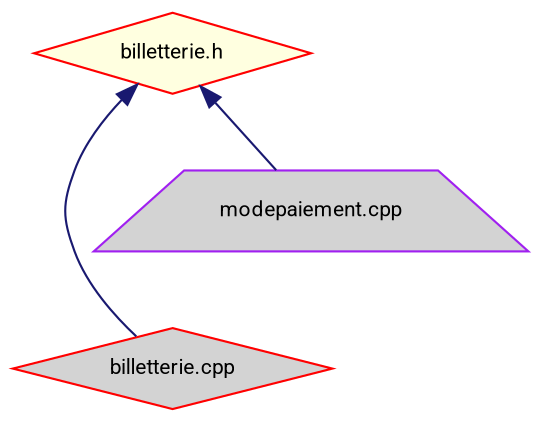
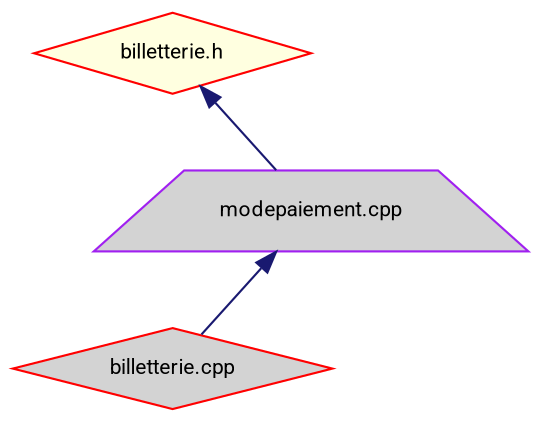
edge "billetterie.cpp" -> "billetterie.h": now "billetterie.cpp" -> "modepaiement.cpp"
